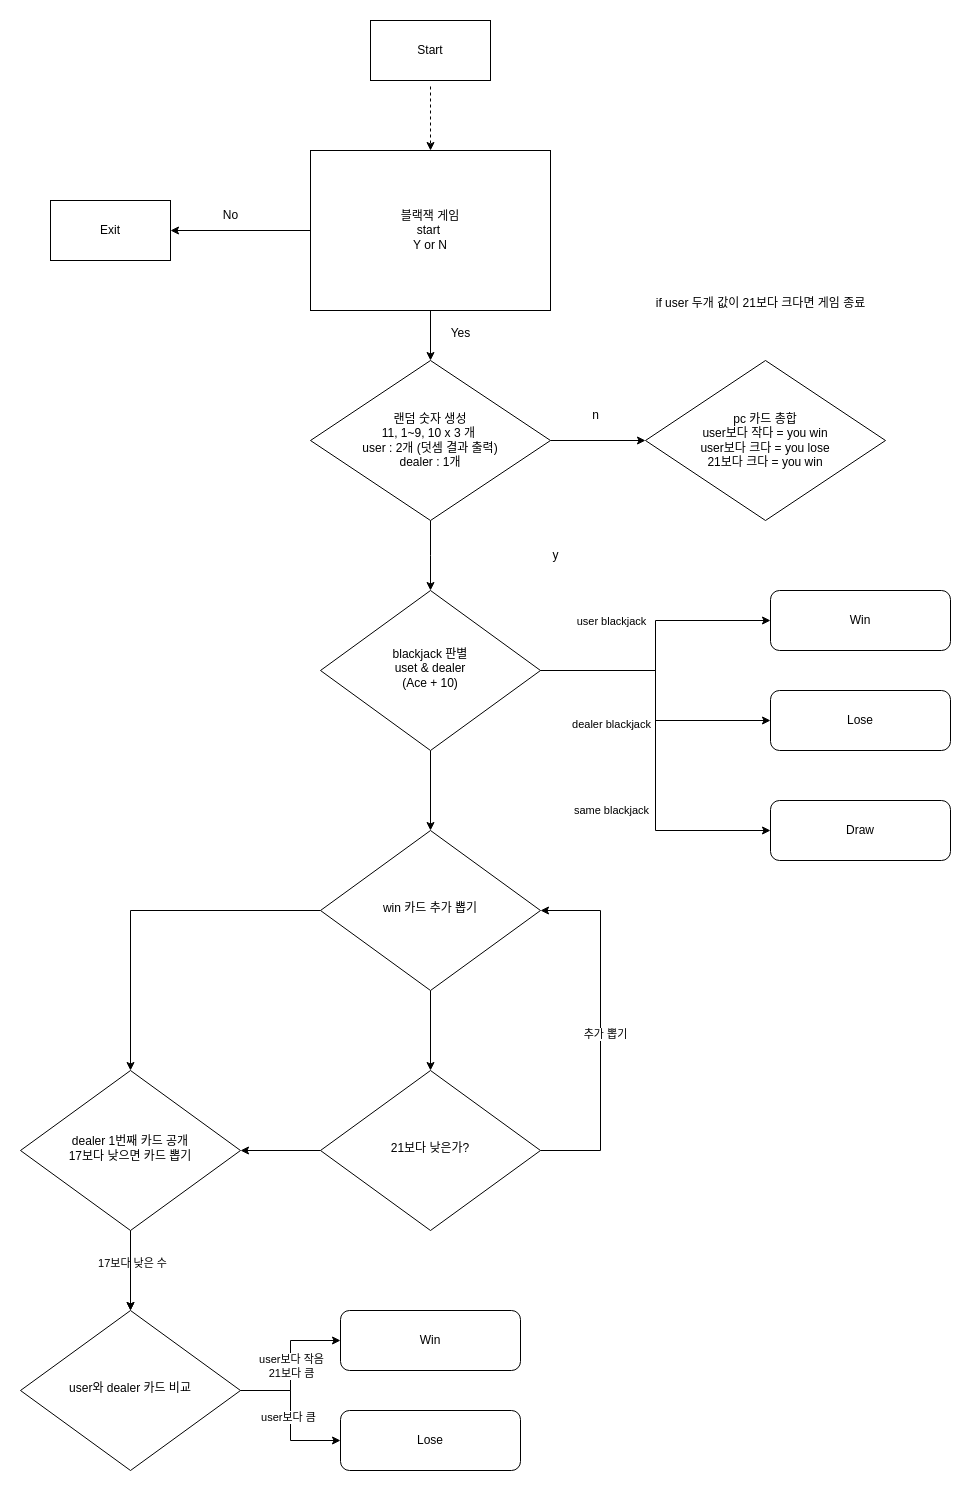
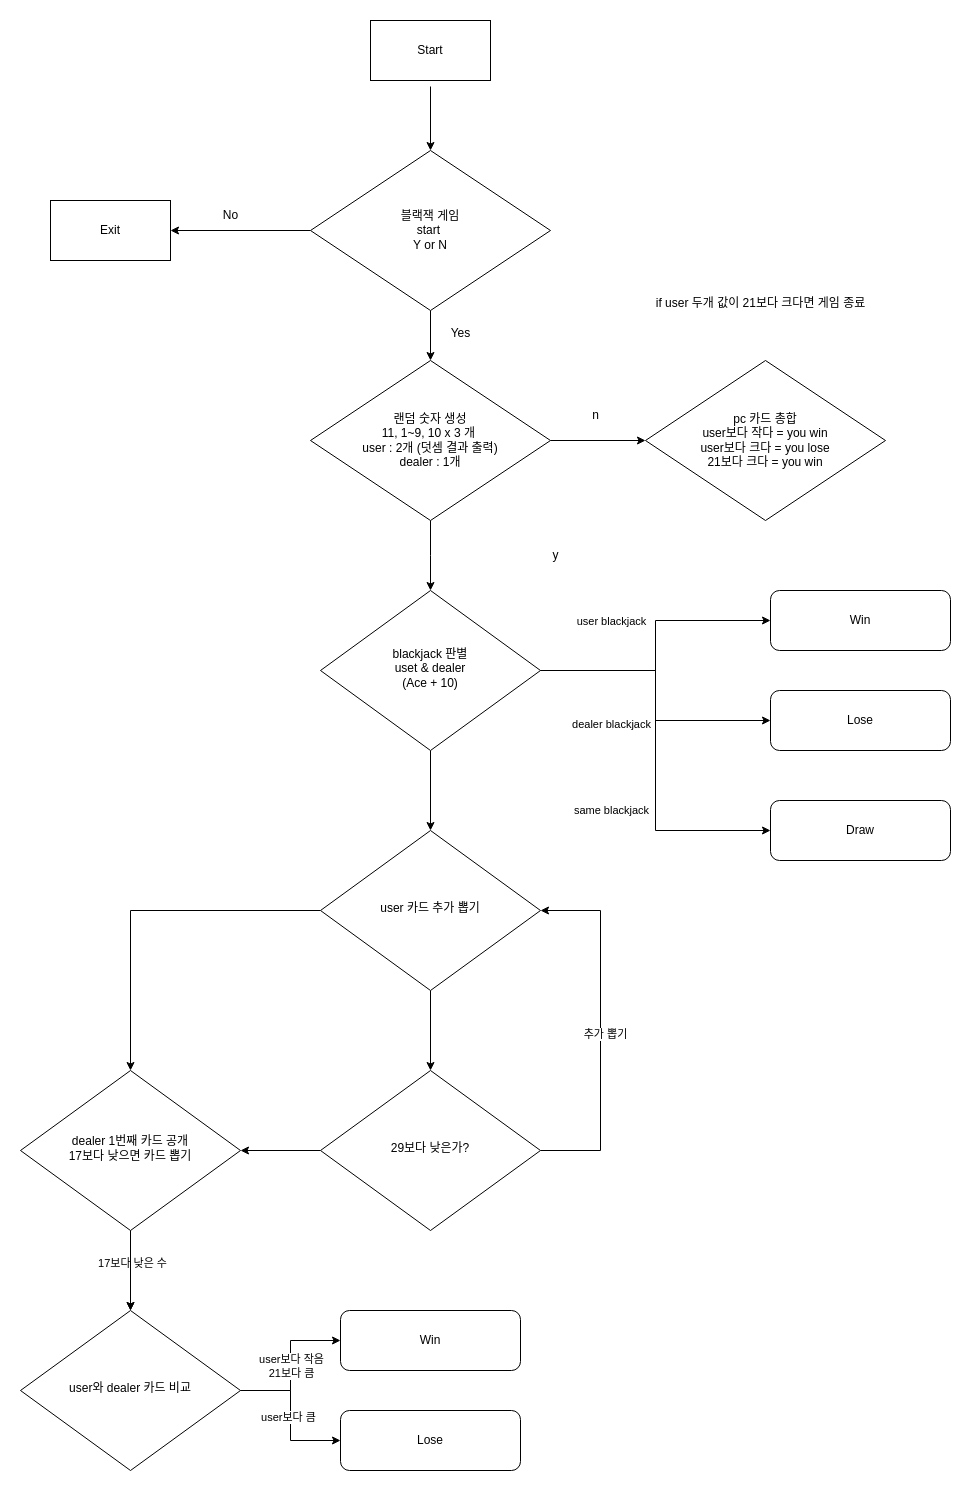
edge "Start" -> "블랙잭 게임 start Y or N": style dashed -> solid
node "블랙잭 게임 start Y or N": shape rectangle -> diamond
node "win 카드 추가 뽑기": label "win 카드 추가 뽑기" -> "user 카드 추가 뽑기"
node "21보다 낮은가?": label "21보다 낮은가?" -> "29보다 낮은가?"
